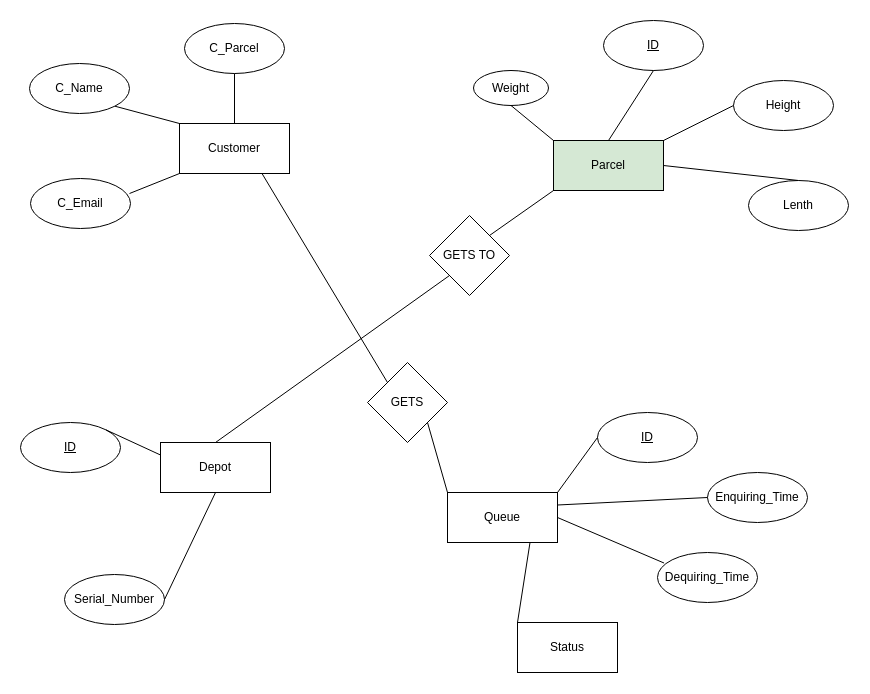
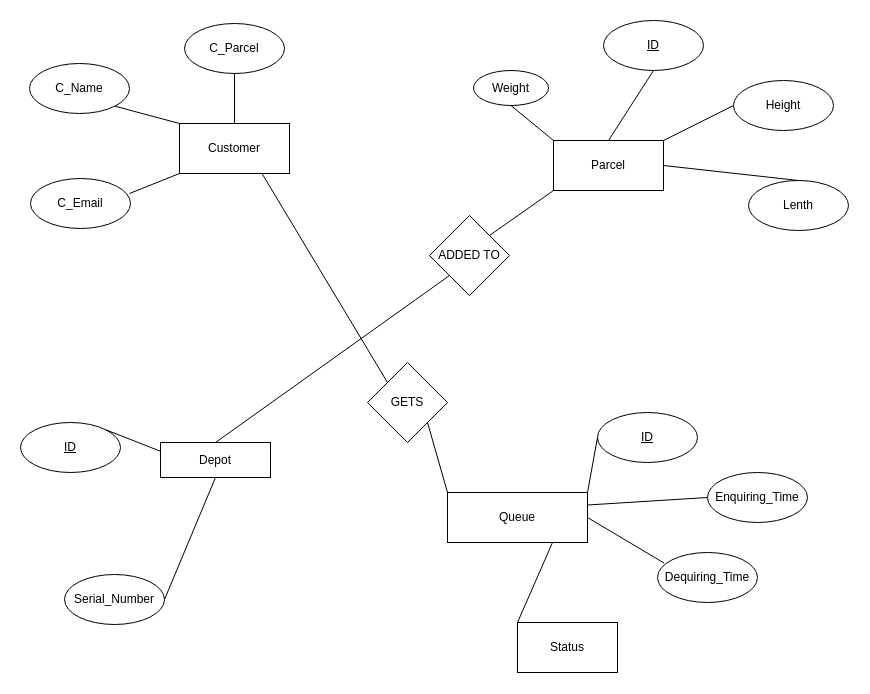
node "Parcel": fillcolor #d5e8d4 -> #ffffff
node "GETS TO": label "GETS TO" -> "ADDED TO"
node "Depot": size 110x50 -> 110x35
node "Queue": size 110x50 -> 140x50
